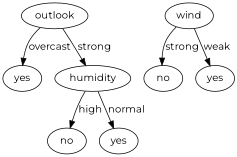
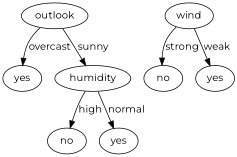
edge "outlook" -> "humidity": label "strong" -> "sunny"
